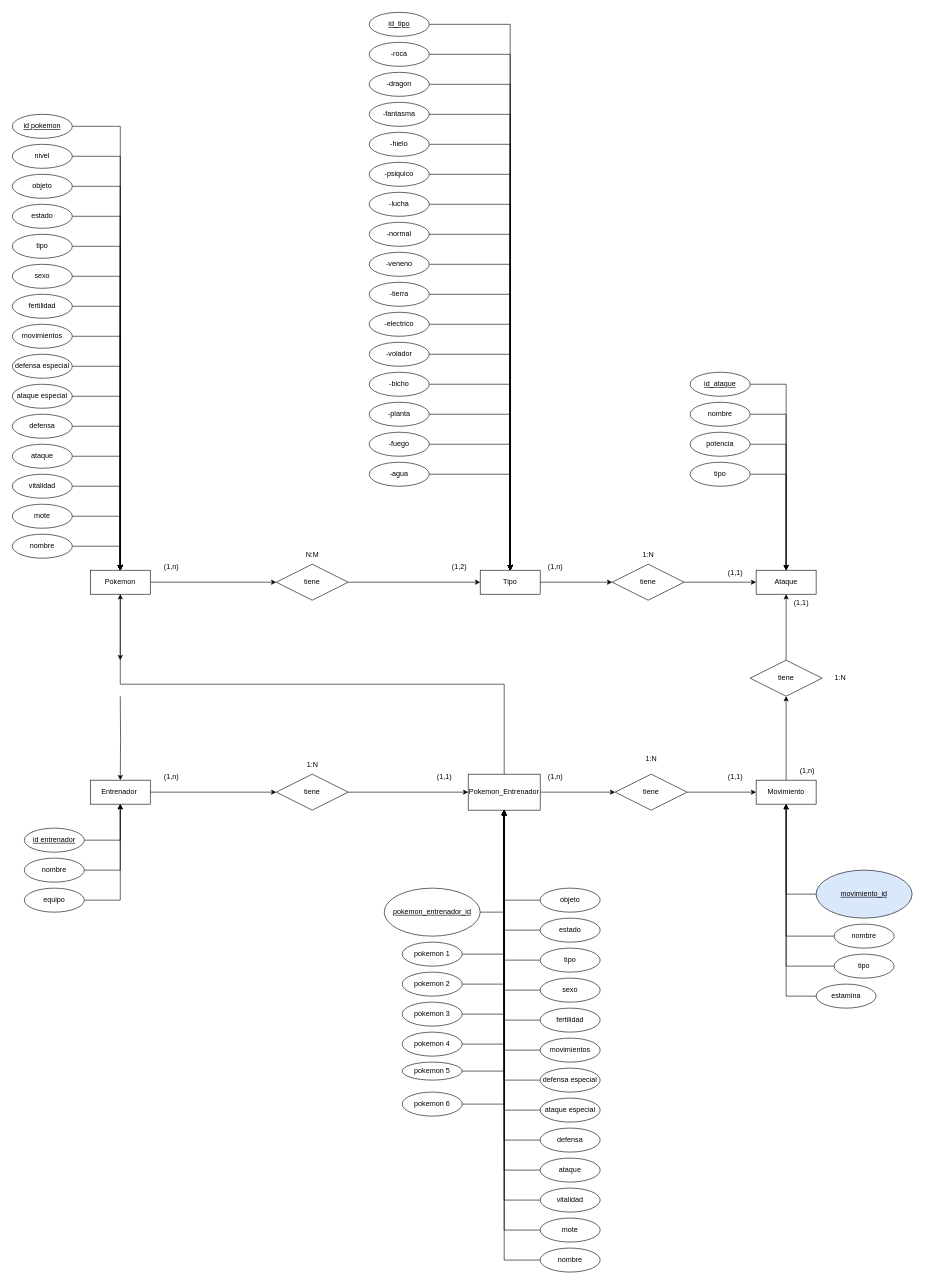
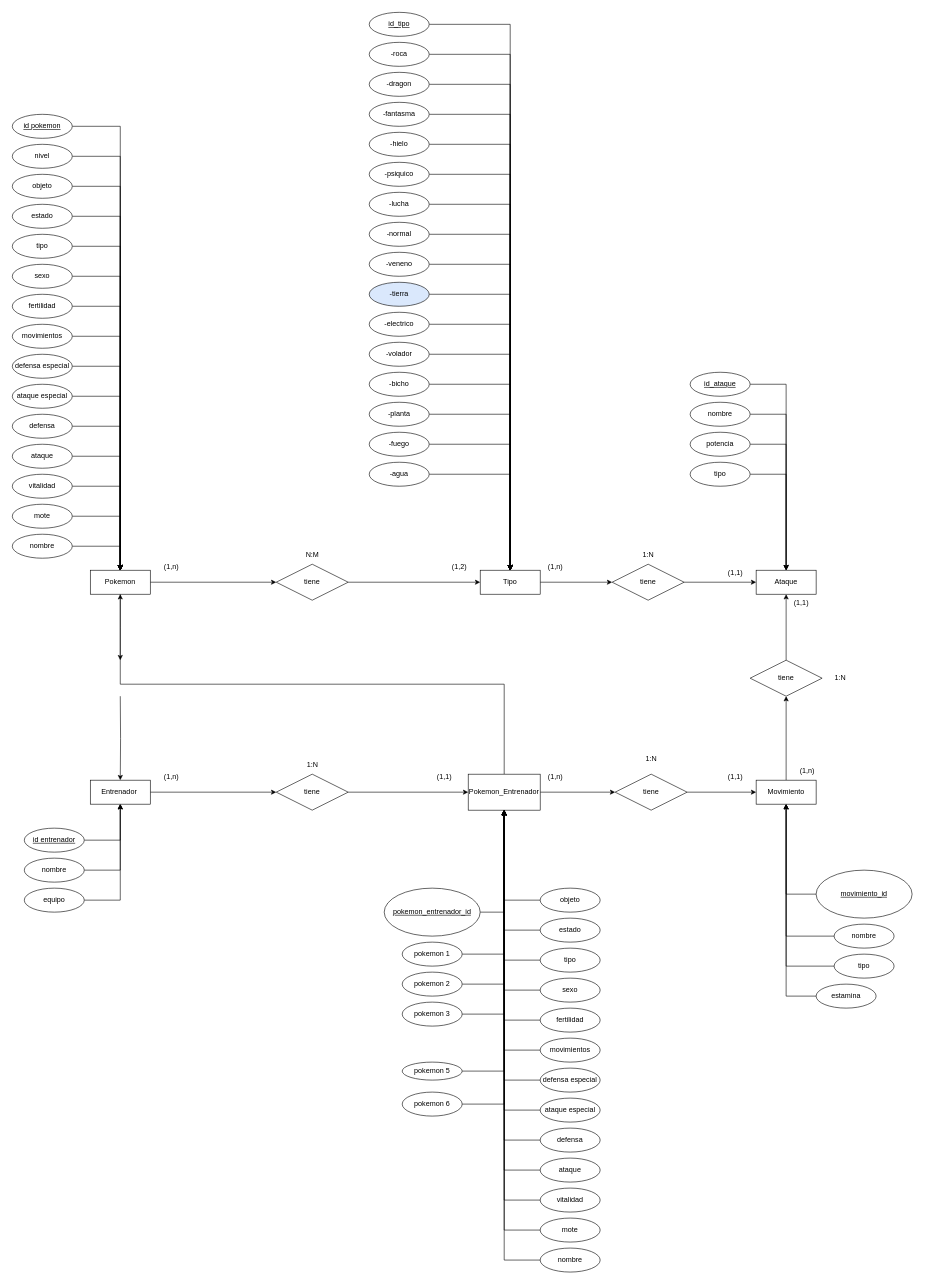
node "-tierra": fillcolor #ffffff -> #dae8fc
node "movimiento_id": fillcolor #dae8fc -> #ffffff
node "pokemon 4": removed
edge "pokemon 4" -> "Pokemon_Entrenador": removed
